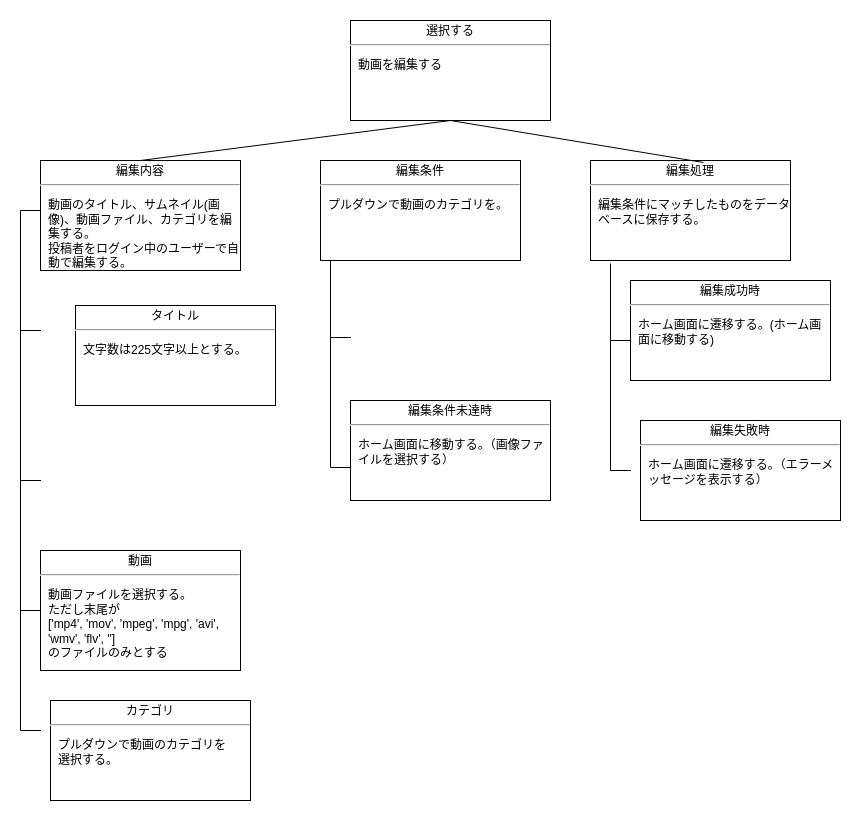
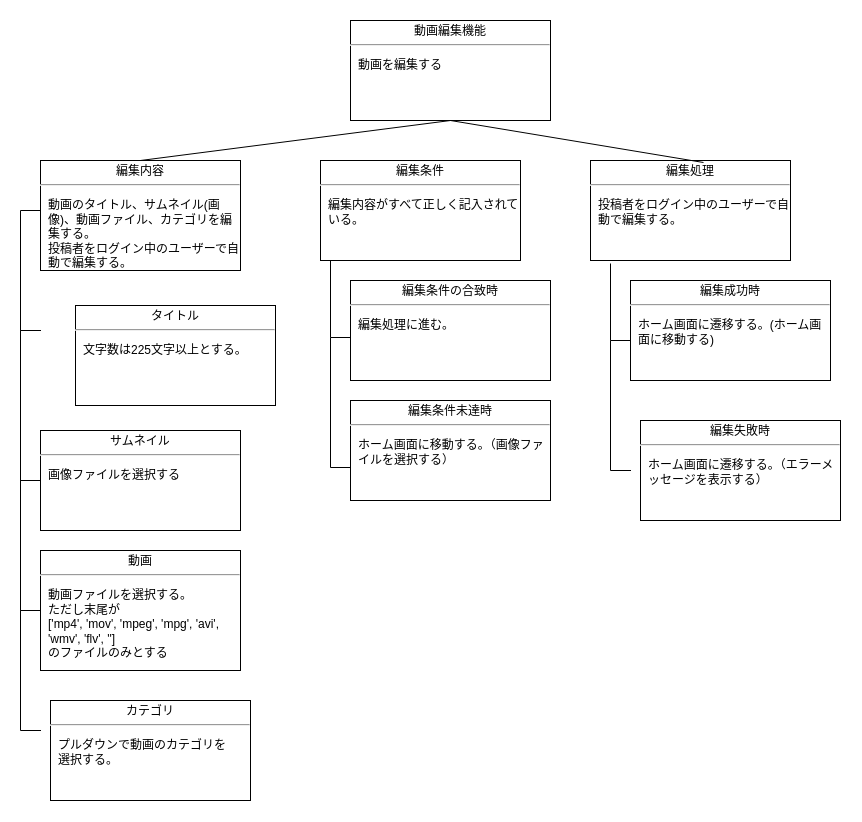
node "選択する 動画を編集する": label "選択する 動画を編集する" -> "動画編集機能 動画を編集する"
node "編集条件 プルダウンで動画のカテゴリを。": label "編集条件 プルダウンで動画のカテゴリを。" -> "編集条件 編集内容がすべて正しく記入されている。"
node "編集処理 編集条件にマッチしたものをデータベースに保存する。": label "編集処理 編集条件にマッチしたものをデータベースに保存する。" -> "編集処理 投稿者をログイン中のユーザーで自動で編集する。"
node "編集条件の合致時 編集処理に進む。": added
node "サムネイル 画像ファイルを選択する": added
